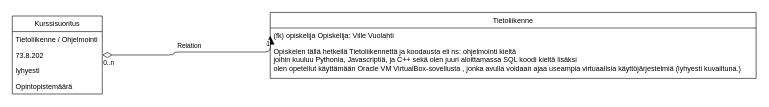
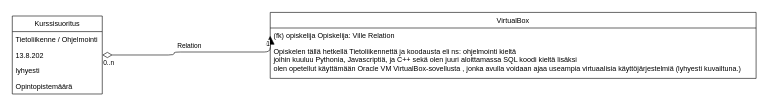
node "Tietoliikenne": label "Tietoliikenne" -> "VirtualBox"
node "(fk) opiskelija Opiskelija: Ville Vuolahti": label "(fk) opiskelija Opiskelija: Ville Vuolahti" -> "(fk) opiskelija Opiskelija: Ville Relation"
node "73.8.202": label "73.8.202" -> "13.8.202"
